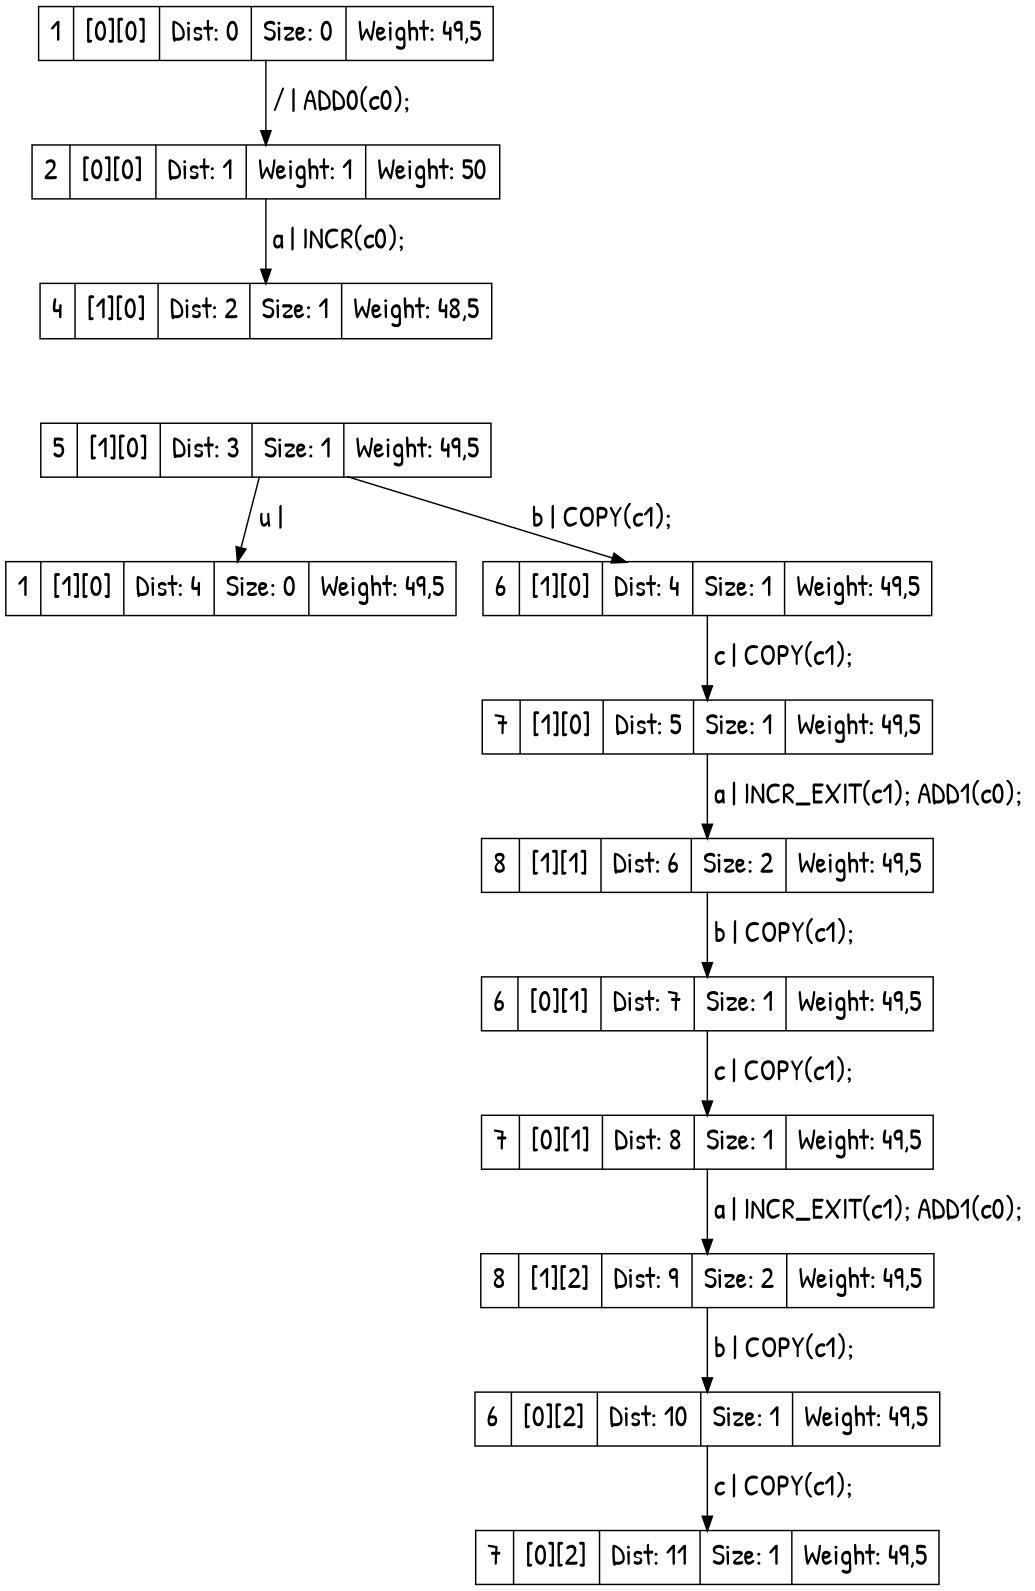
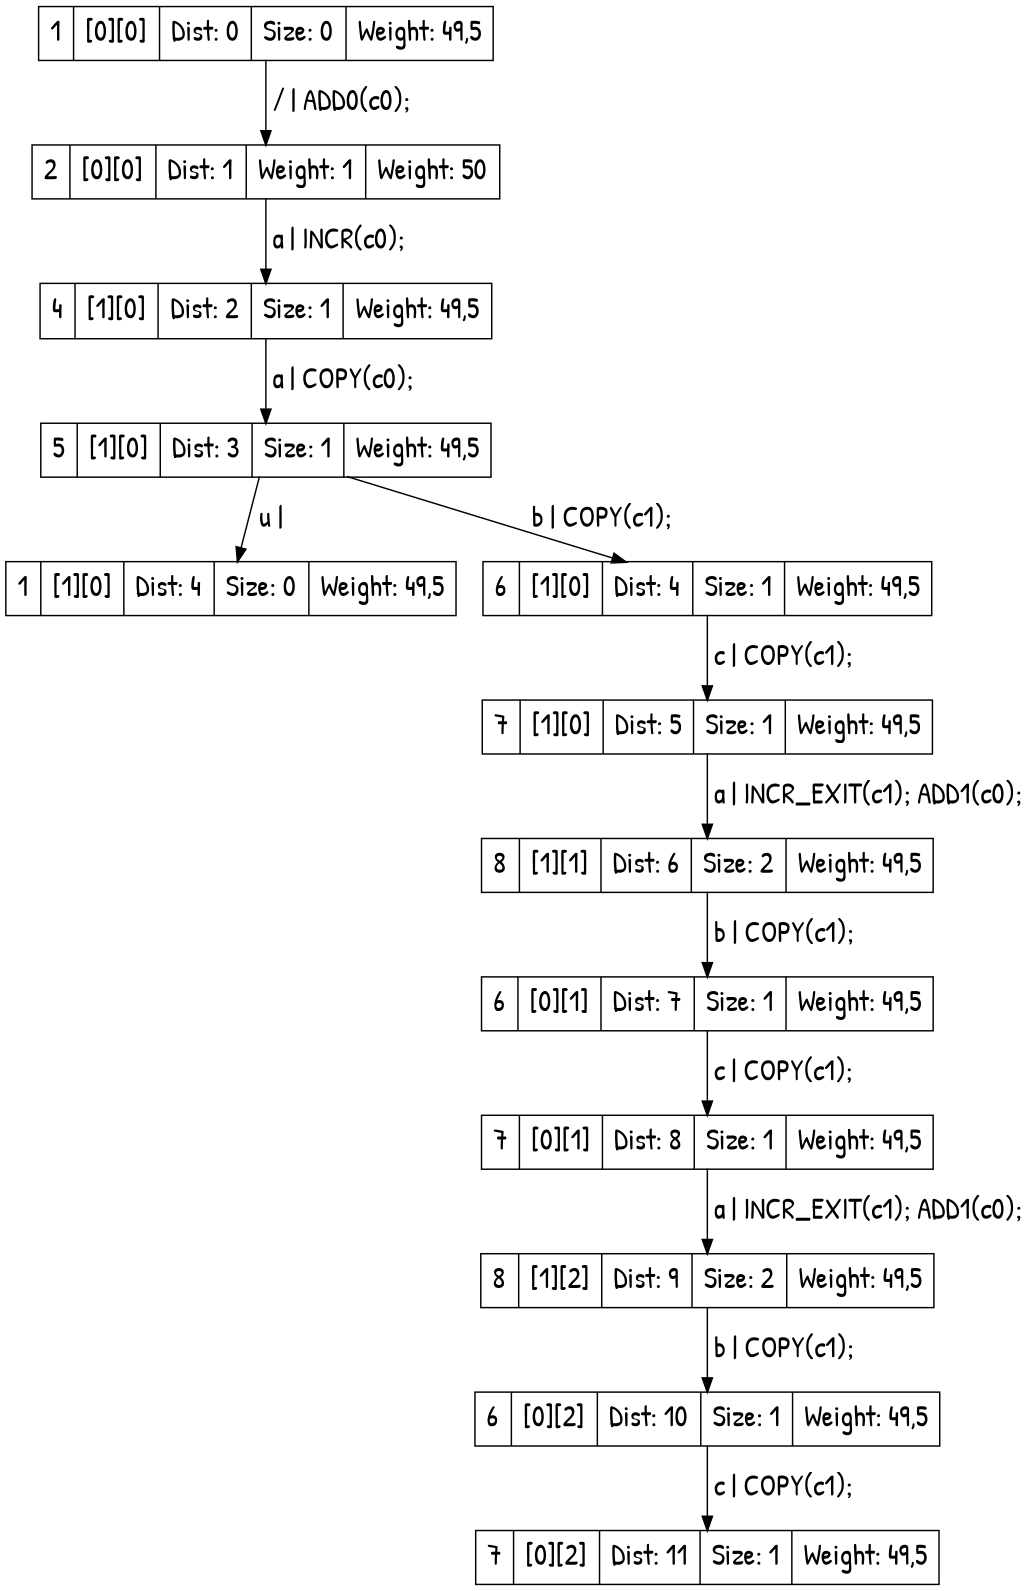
node "4": text "Weight: 48,5" -> "Weight: 49,5"
edge "4" -> "5": added, label "a | COPY(c0);"
